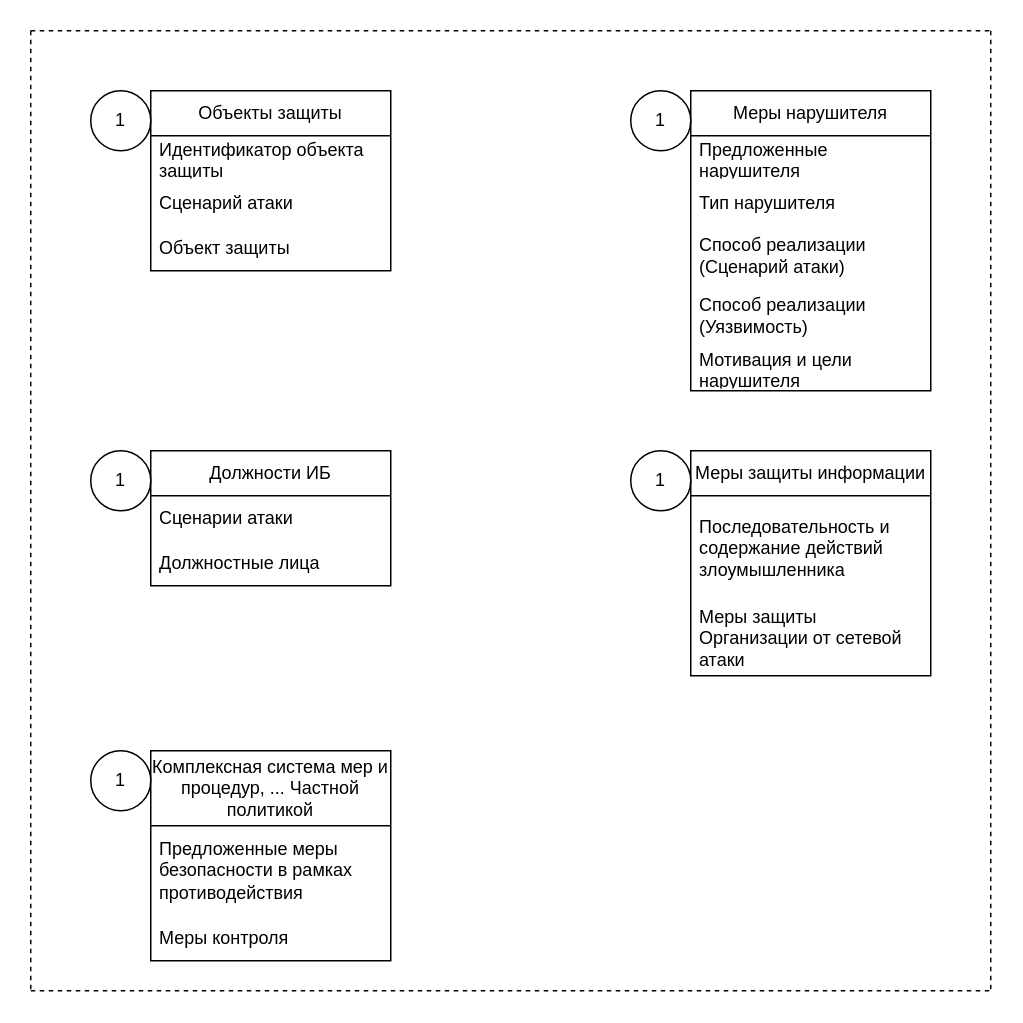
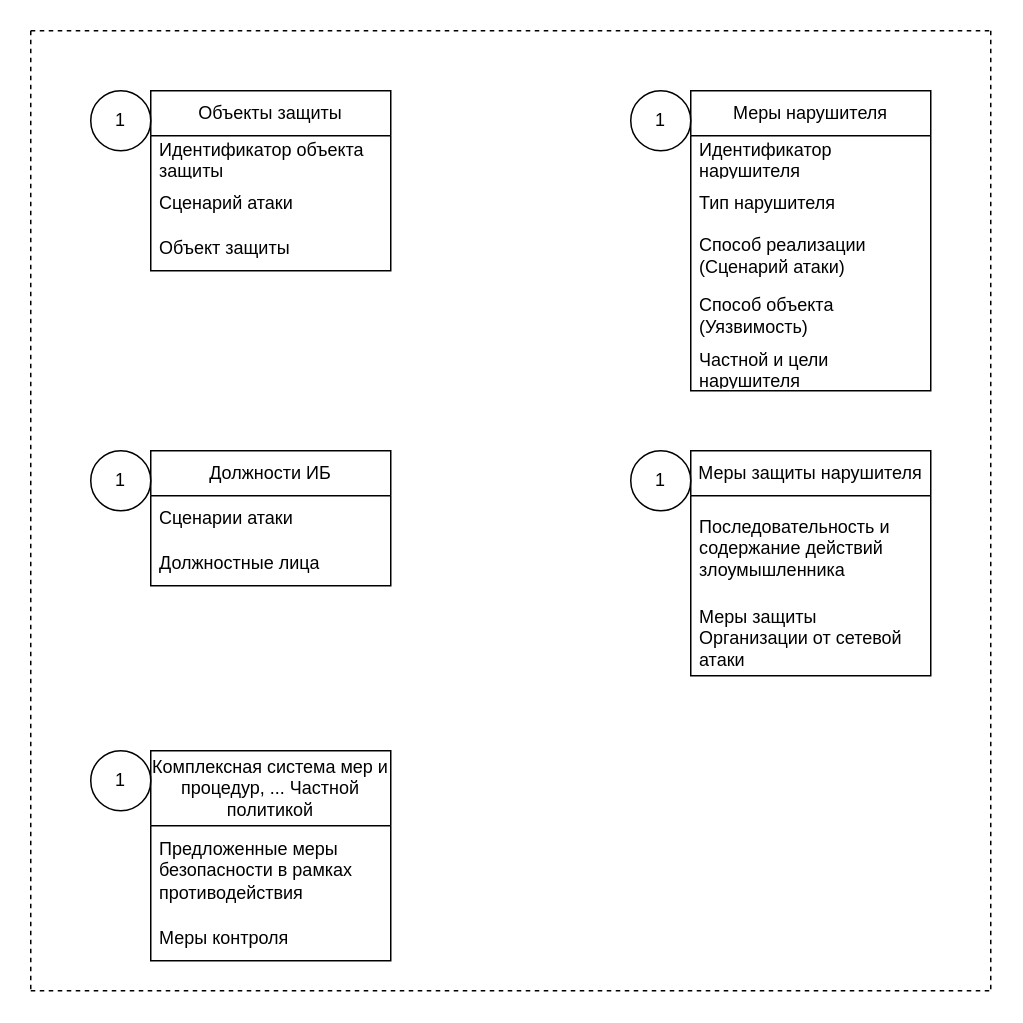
node "Предложенные нарушителя": label "Предложенные нарушителя" -> "Идентификатор нарушителя"
node "Способ реализации (Уязвимость)": label "Способ реализации (Уязвимость)" -> "Способ объекта (Уязвимость)"
node "Мотивация и цели нарушителя": label "Мотивация и цели нарушителя" -> "Частной и цели нарушителя"
node "Меры защиты информации": label "Меры защиты информации" -> "Меры защиты нарушителя"
